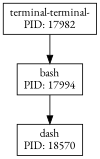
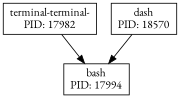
edge "bash PID: 17994" -> "dash PID: 18570": reversed
